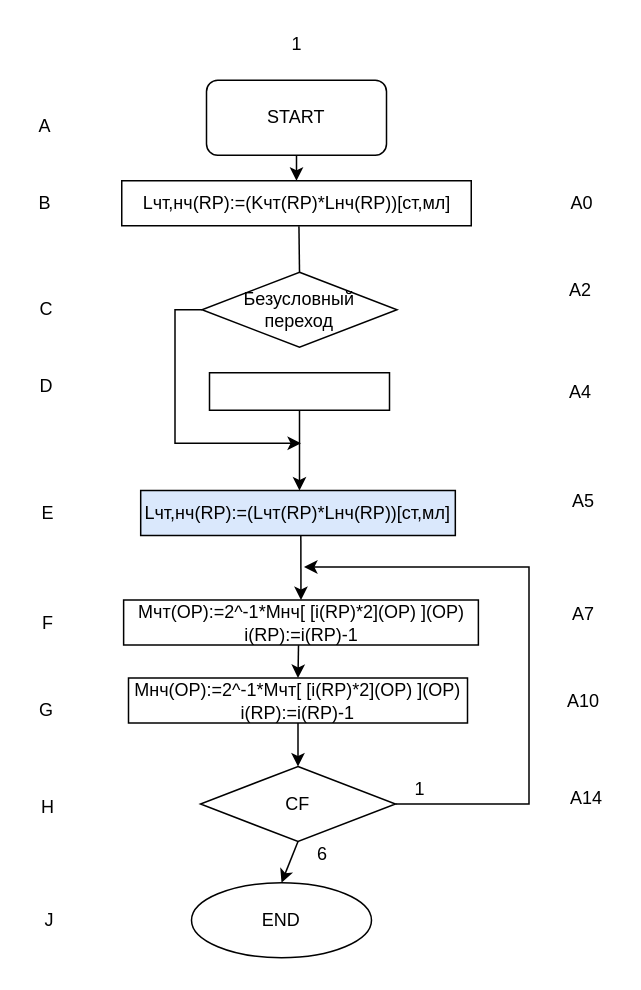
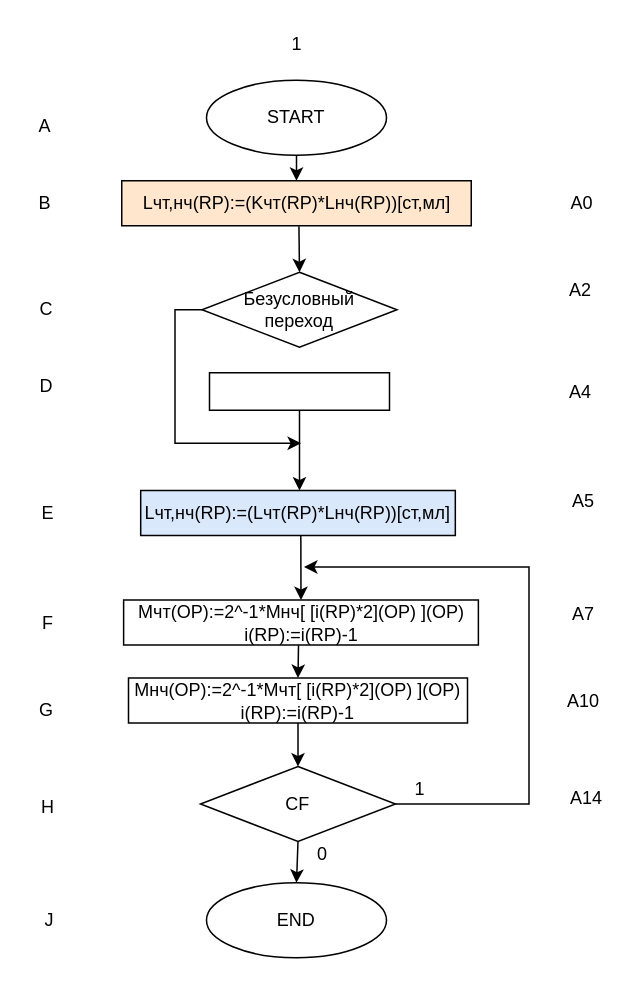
node "START": shape rounded rectangle -> ellipse
node "Lчт,нч(RP):=(Kчт(RP)*Lнч(RP))[ст,мл]": fillcolor #ffffff -> #ffe6cc
edge "Lчт,нч(RP):=(Kчт(RP)*Lнч(RP))[ст,мл]" -- "Безусловный переход": arrowhead none -> classic
node "6": label "6" -> "0"
node "END": moved (281, 920) -> (296, 920)
